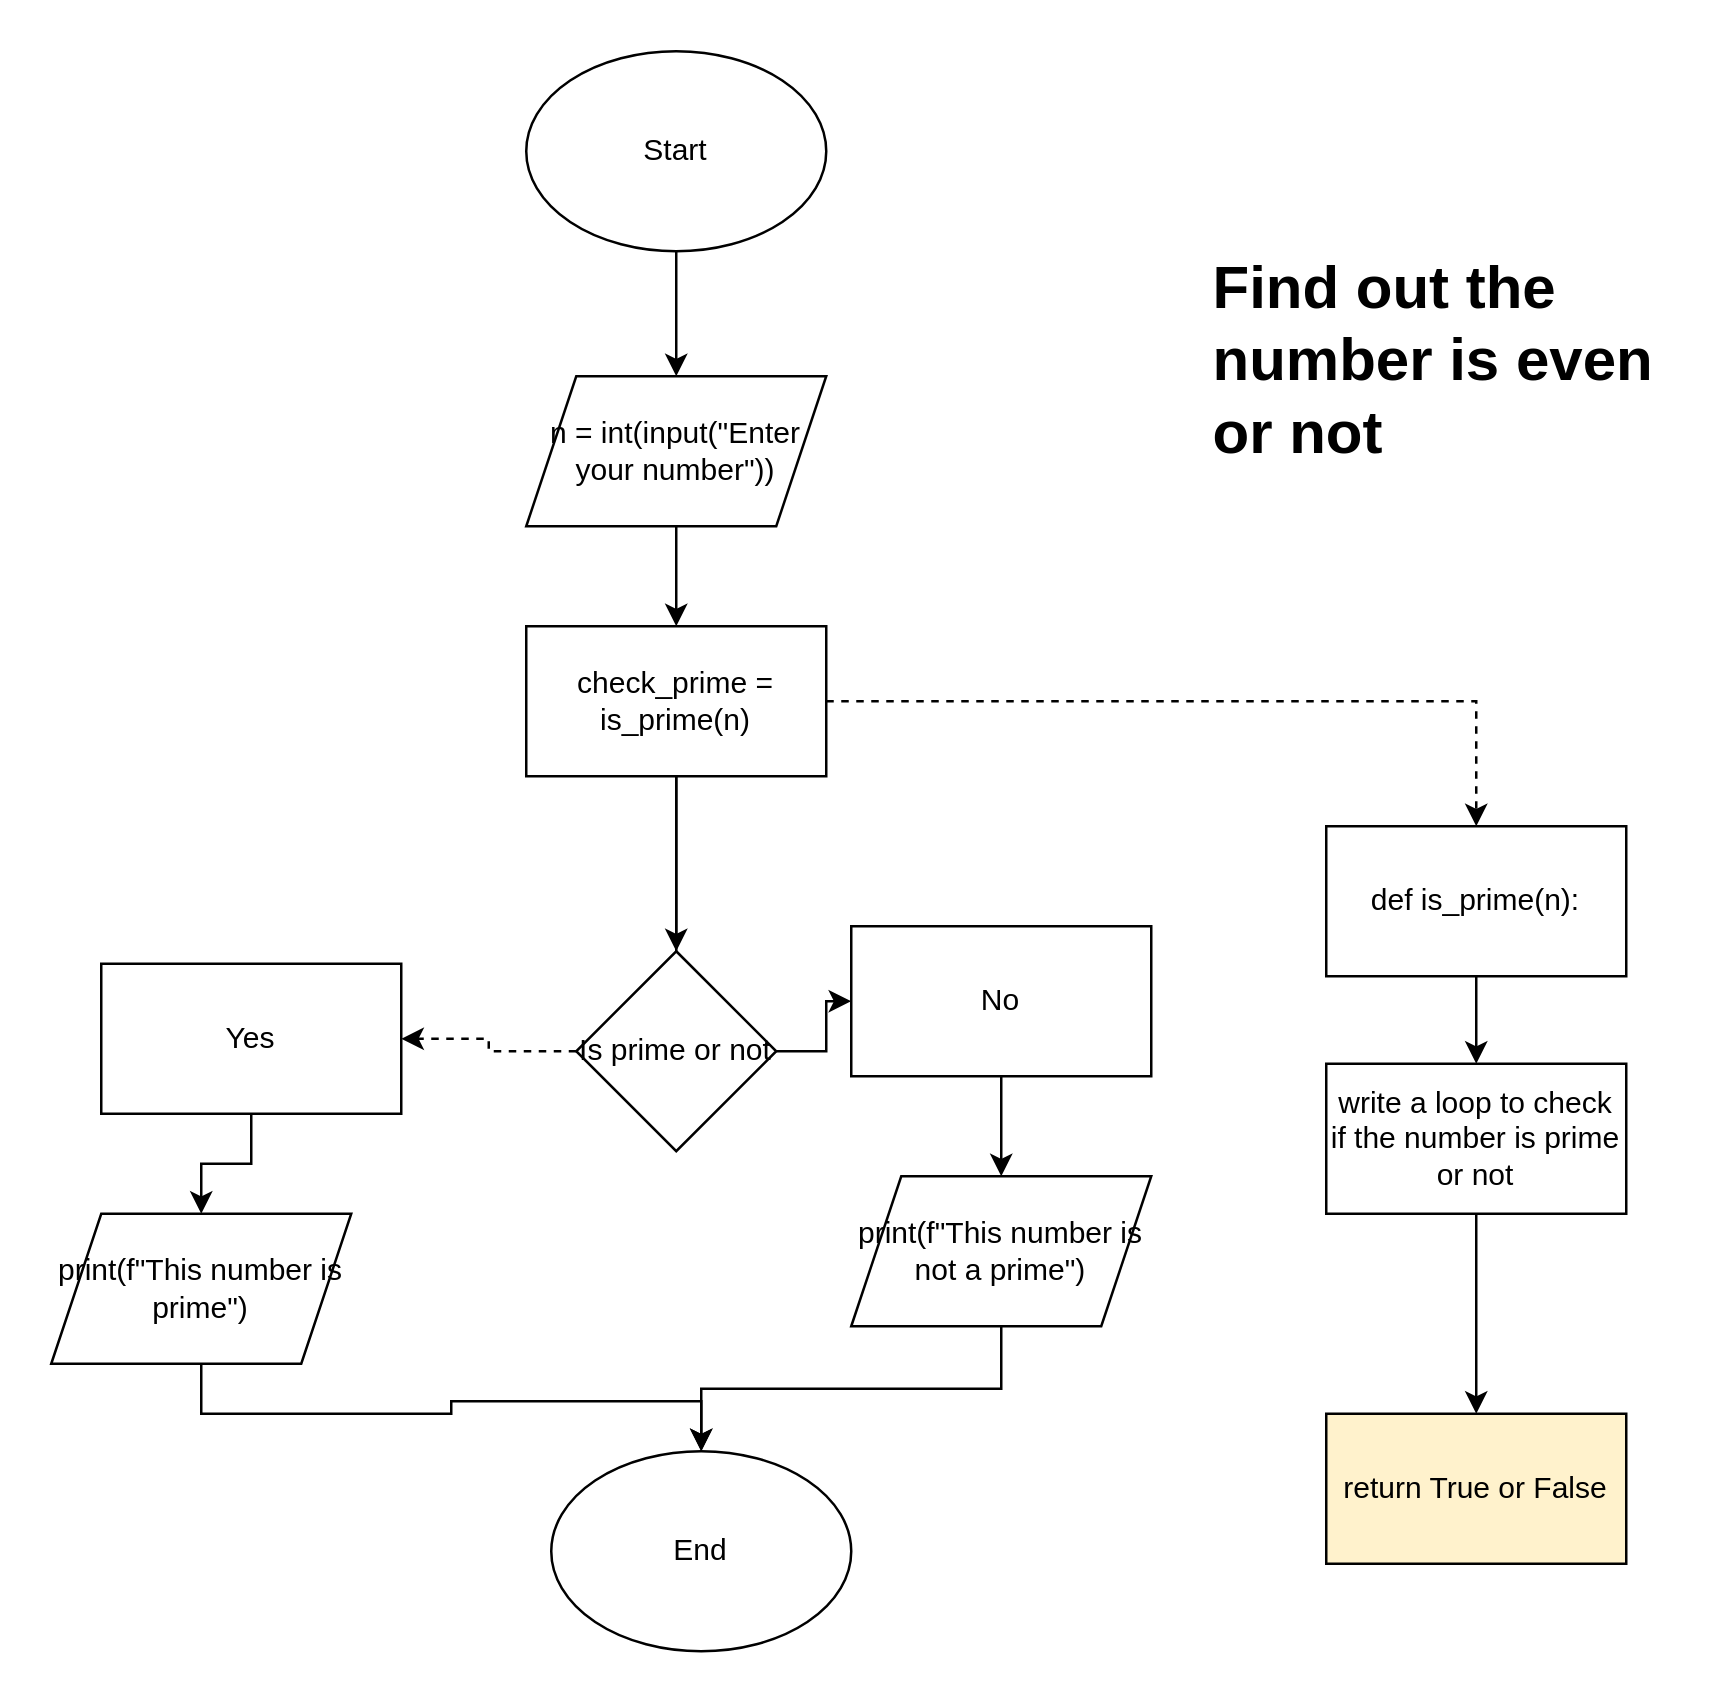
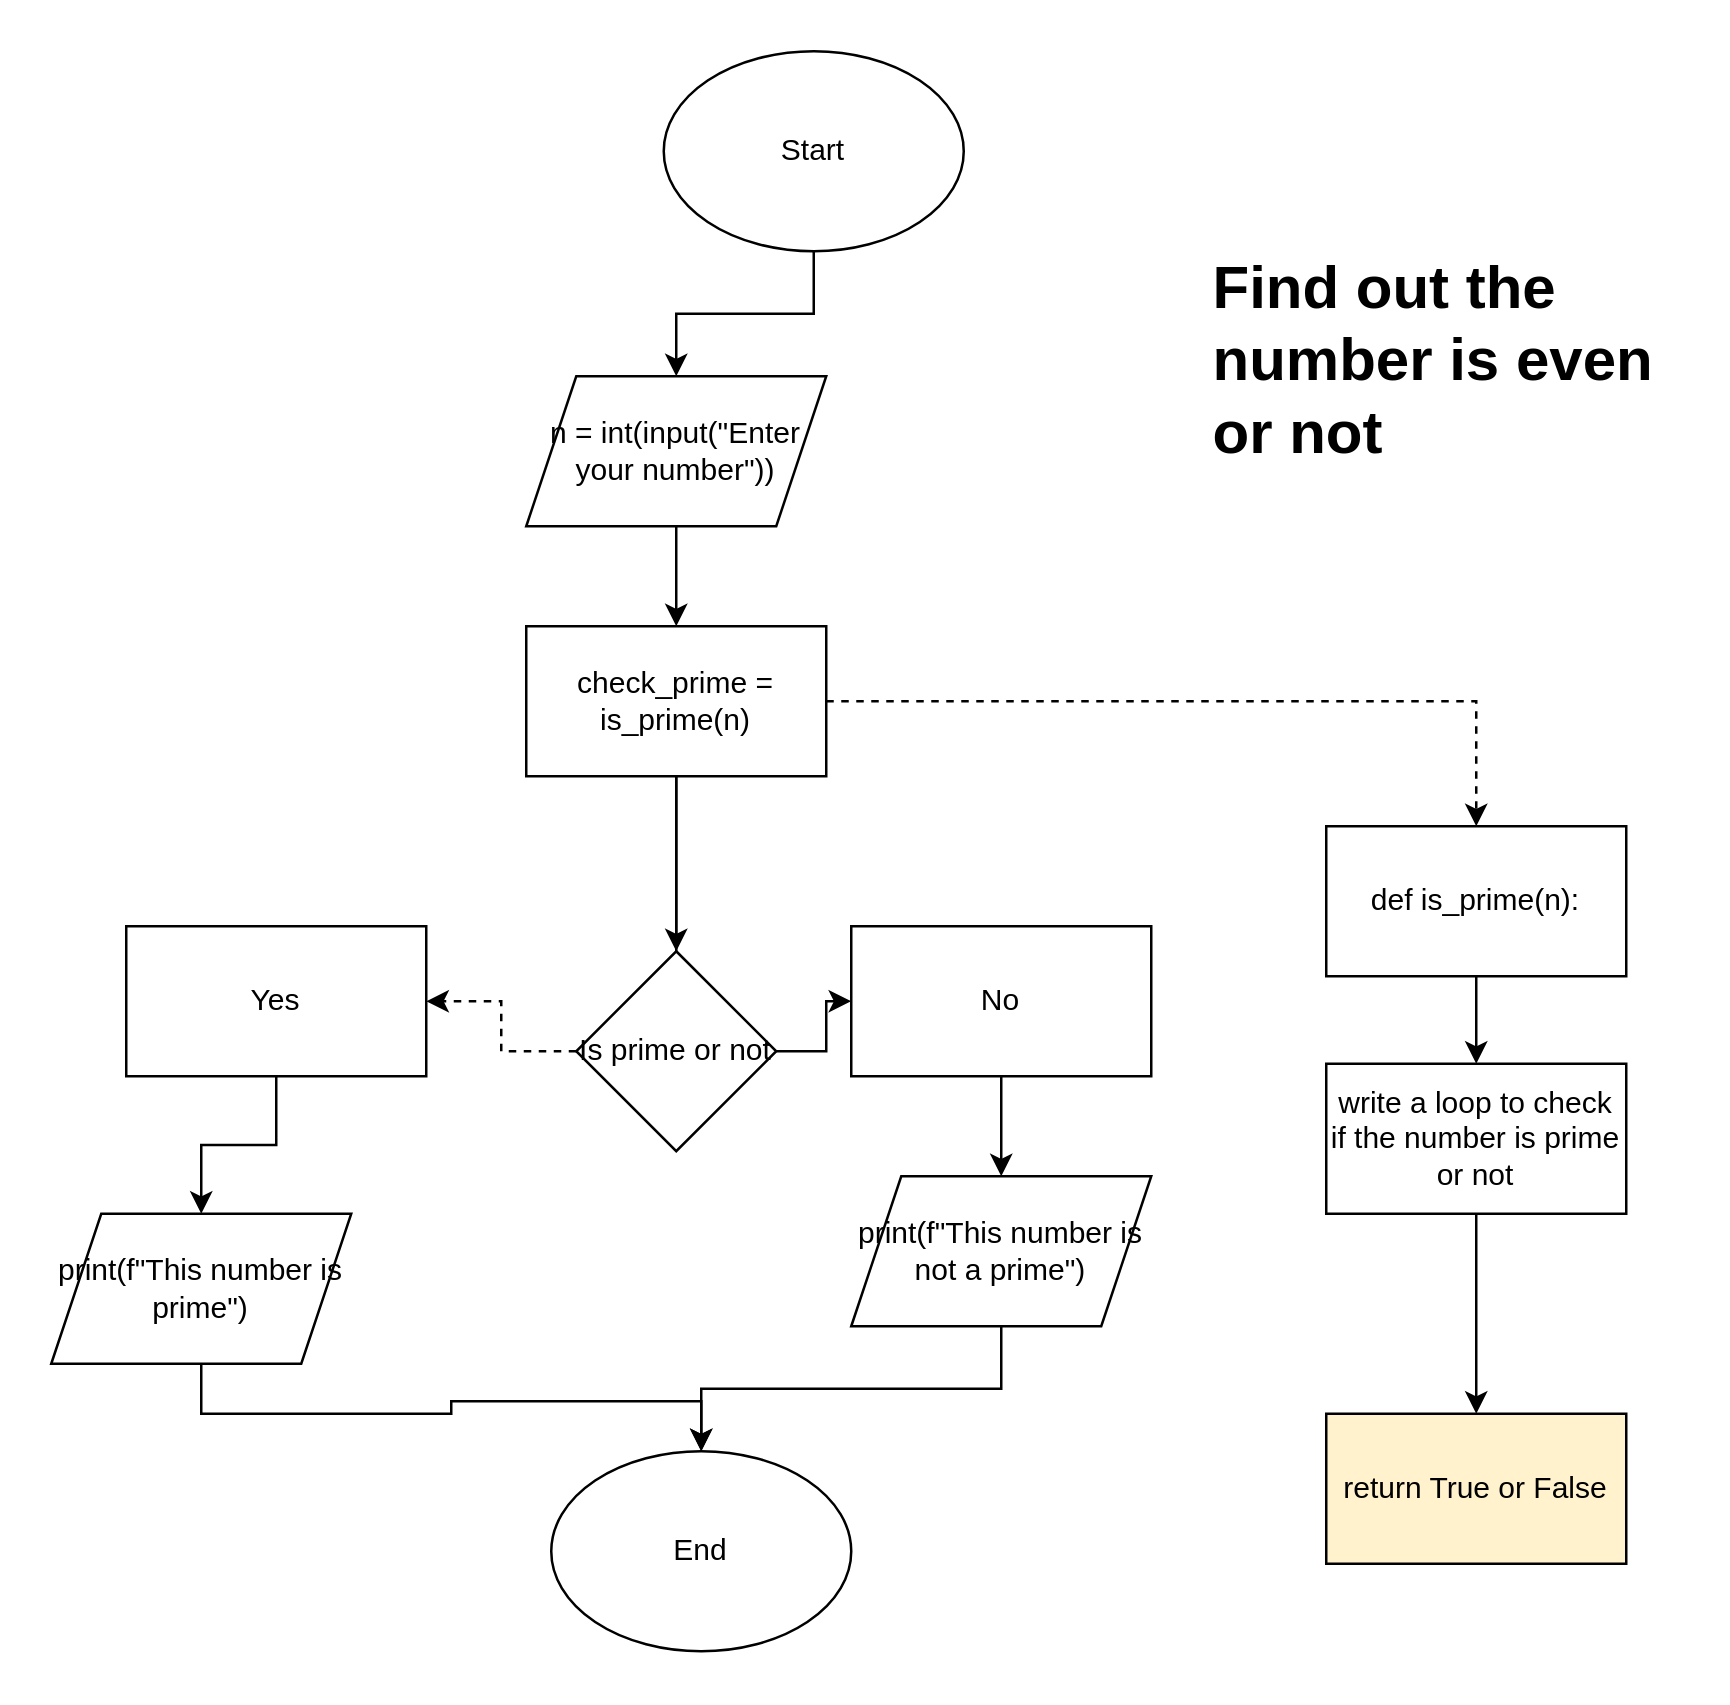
node "Start": moved (676, 151) -> (814, 151)
node "Yes": moved (251, 1039) -> (276, 1001)
